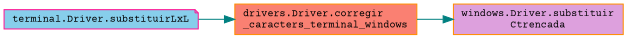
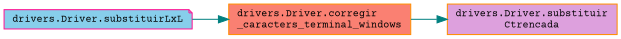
node "terminal.Driver.substituirLxL": label "terminal.Driver.substituirLxL" -> "drivers.Driver.substituirLxL"
node "windows.Driver.substituir Ctrencada": label "windows.Driver.substituir Ctrencada" -> "drivers.Driver.substituir Ctrencada"
